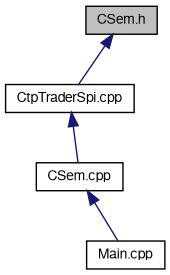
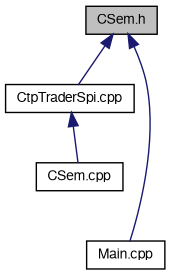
edge "Main.cpp" -> "CSem.cpp": now "Main.cpp" -> "CSem.h"
